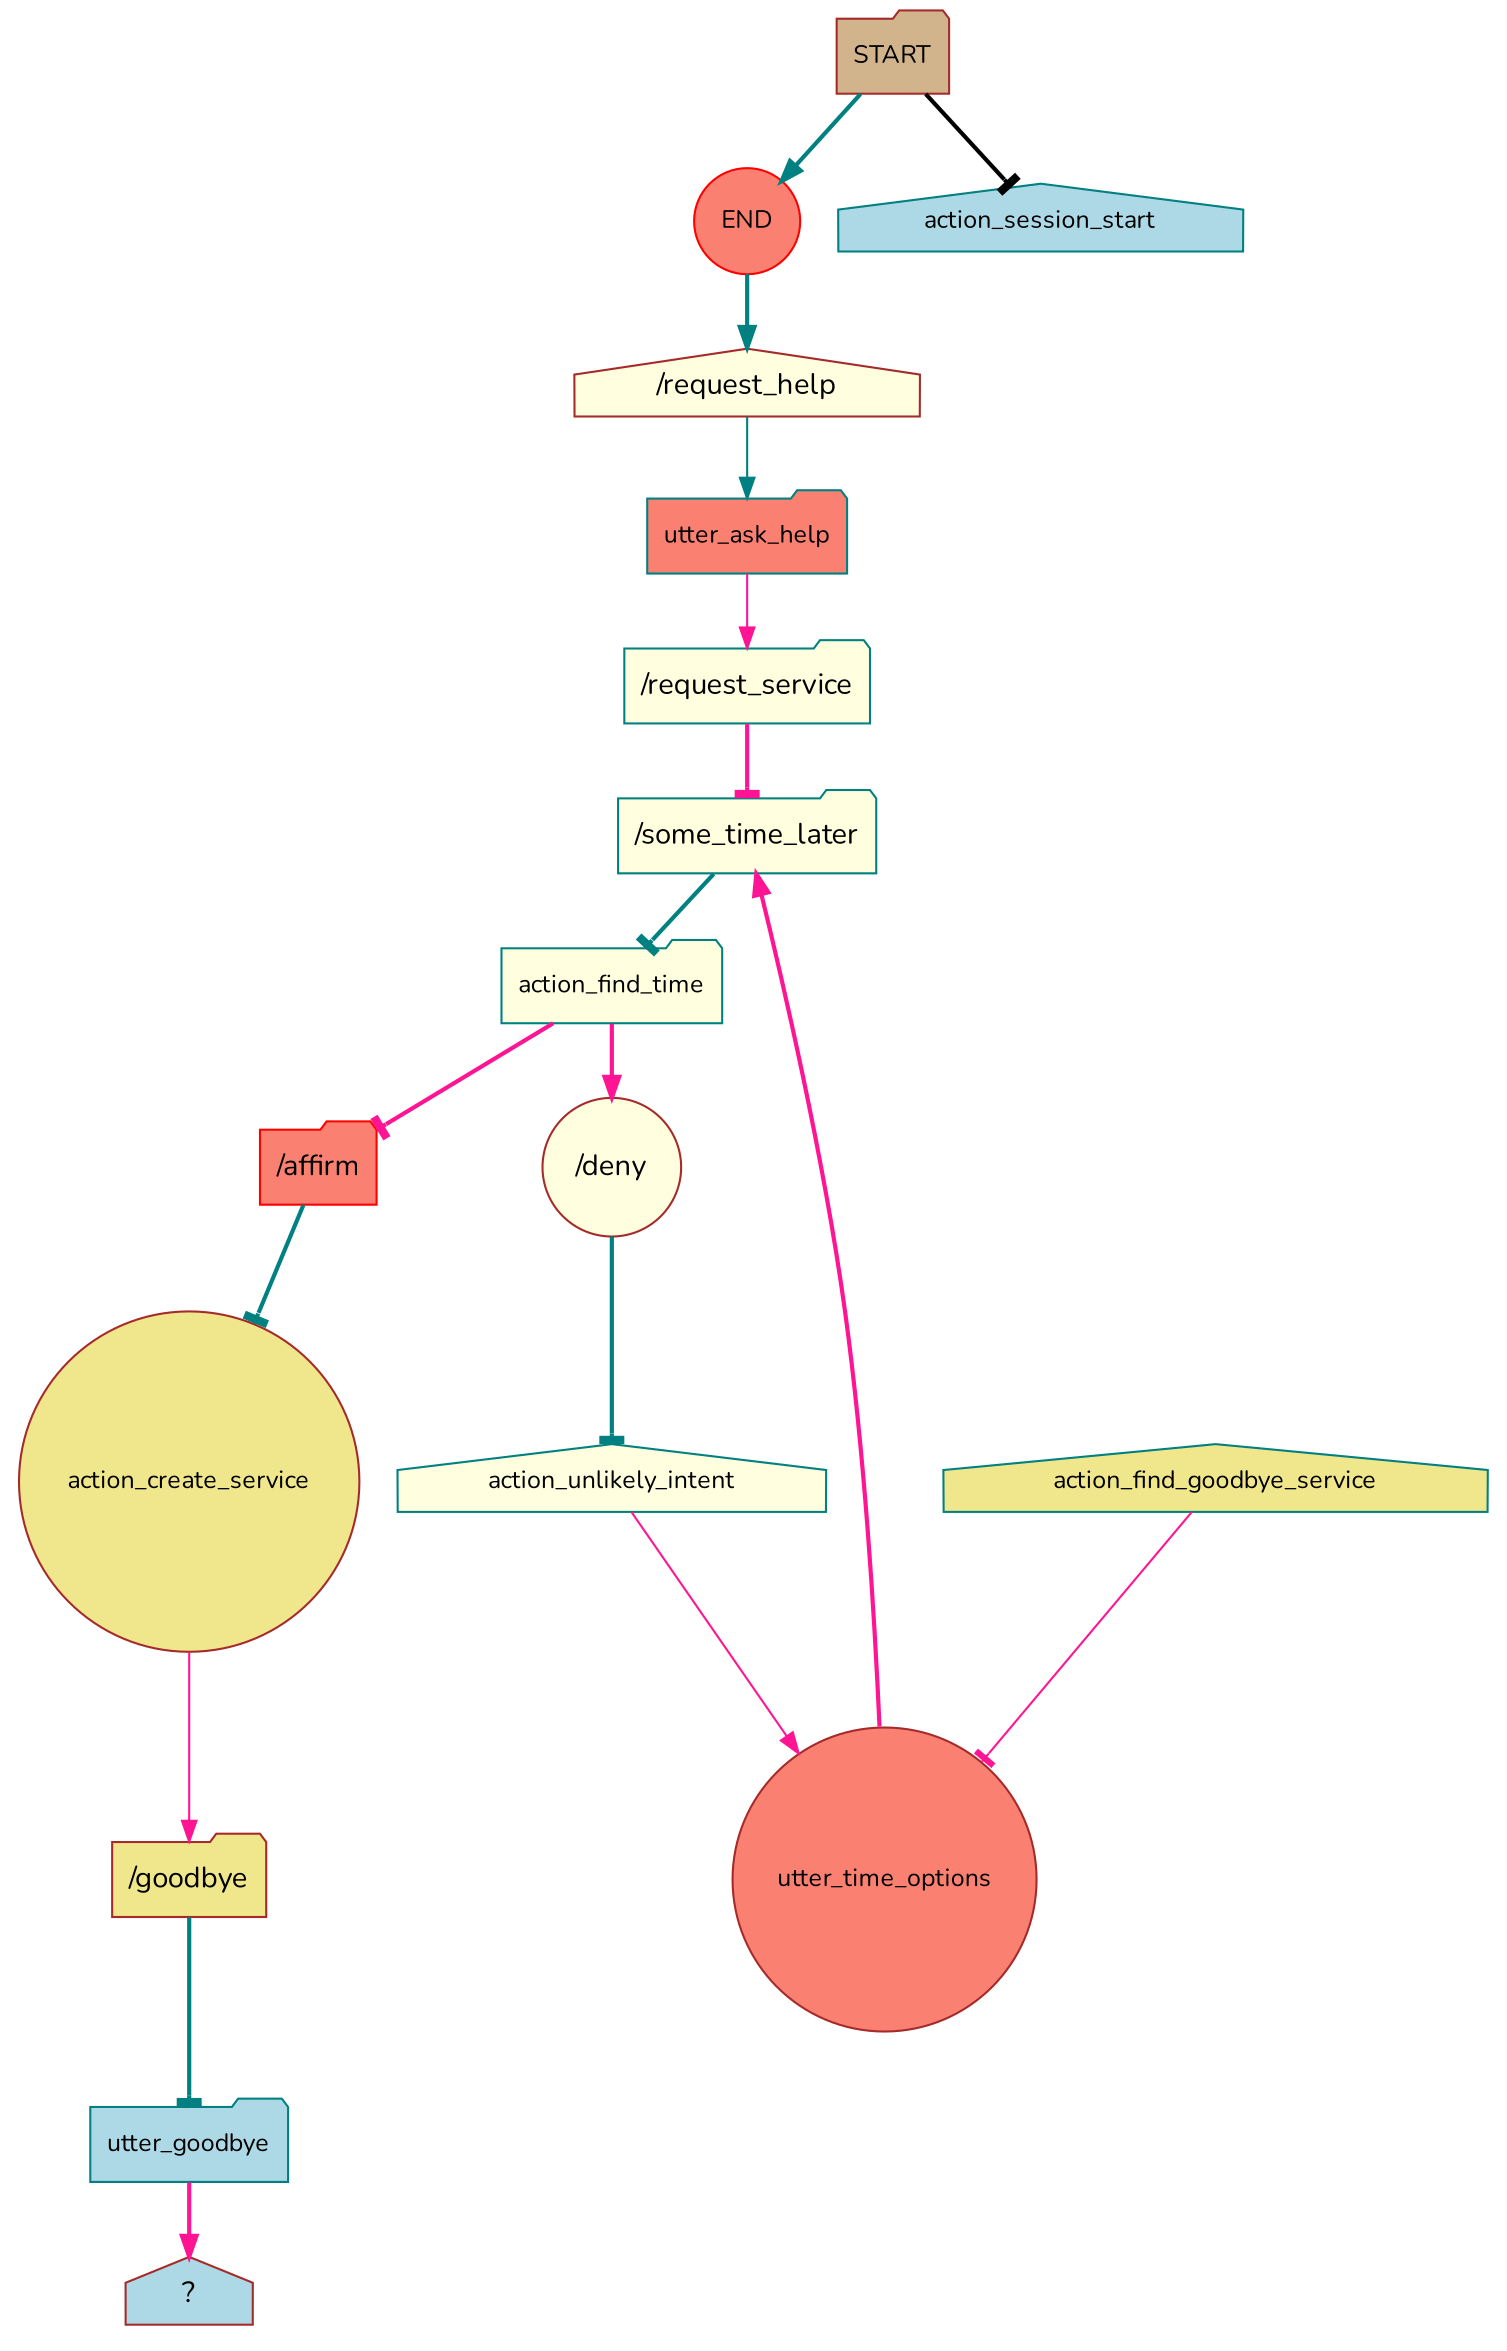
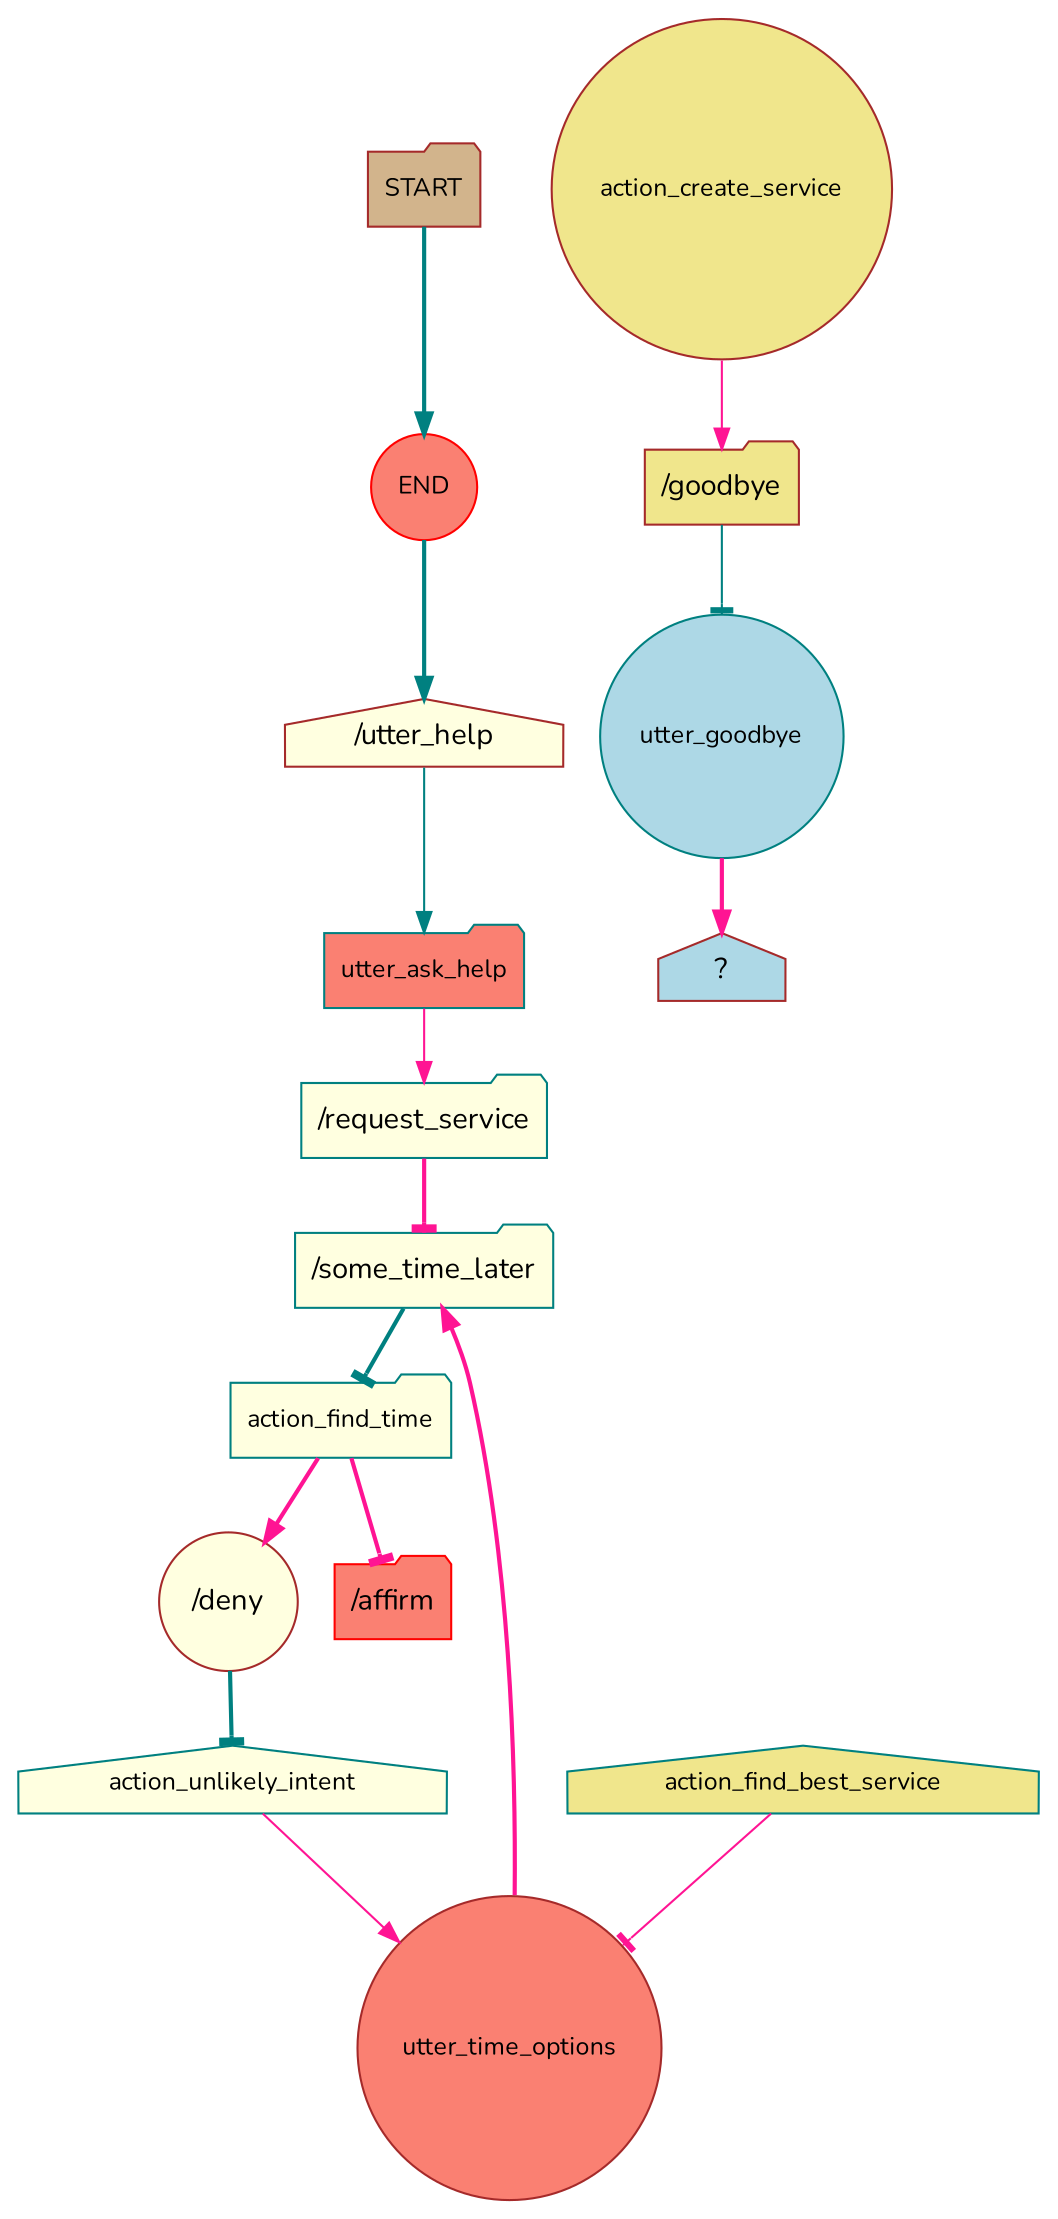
node "action_session_start": removed
node "/request_help": label "/request_help" -> "/utter_help"
edge "/affirm" -> "action_create_service": removed
node "action_find_goodbye_service": label "action_find_goodbye_service" -> "action_find_best_service"
edge "/goodbye" -> "utter_goodbye": style bold -> solid
node "utter_goodbye": shape folder -> circle
